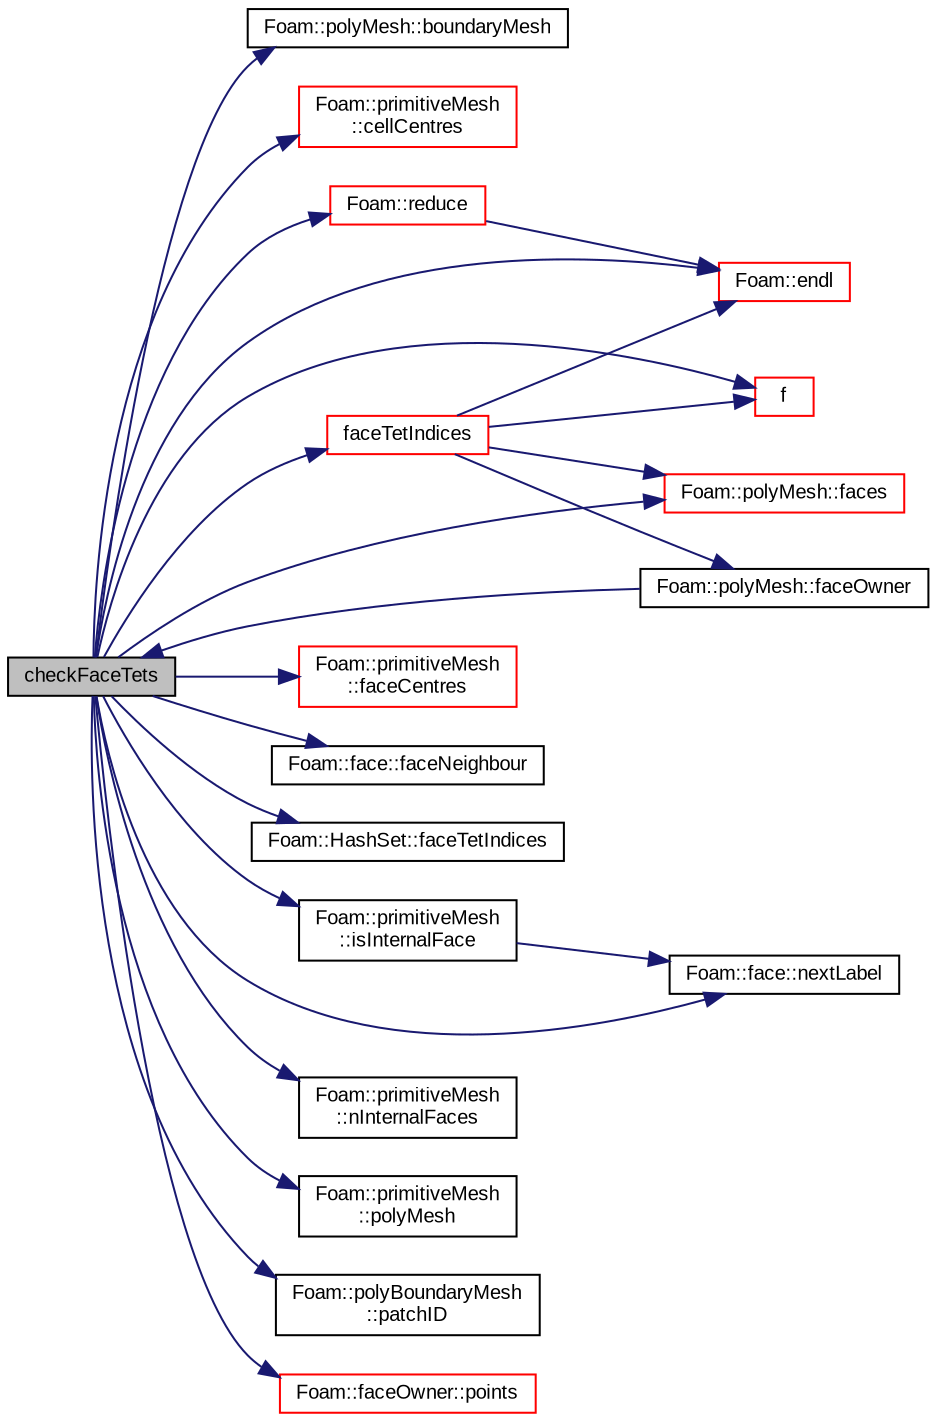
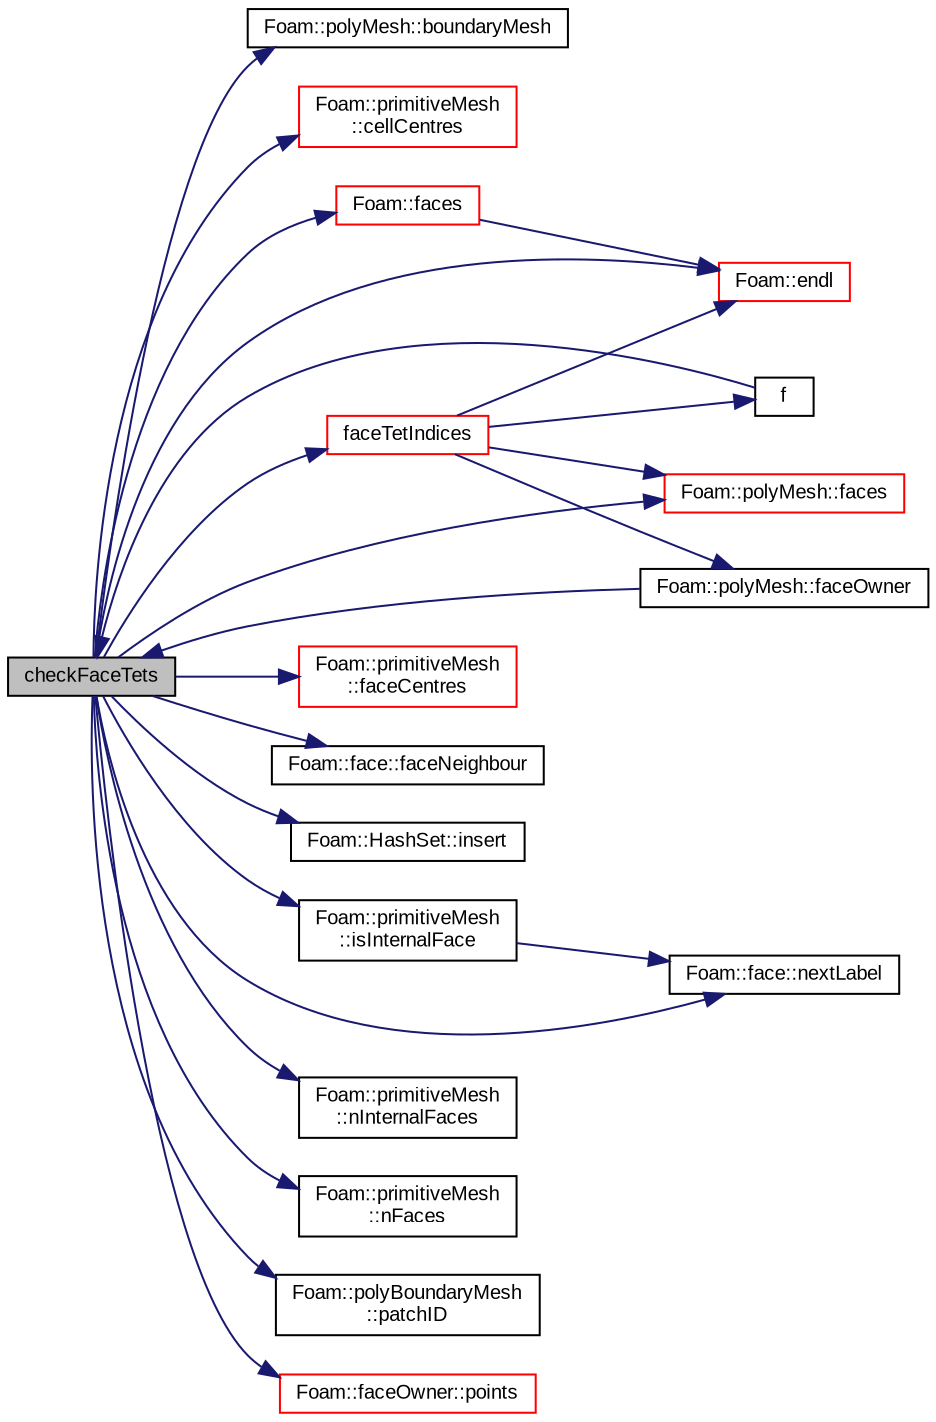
node "Foam::reduce": label "Foam::reduce" -> "Foam::faces"
edge "checkFaceTets" -> "f": reversed
node "f": color red -> black
node "Foam::HashSet::faceTetIndices": label "Foam::HashSet::faceTetIndices" -> "Foam::HashSet::insert"
node "Foam::primitiveMesh ::polyMesh": label "Foam::primitiveMesh ::polyMesh" -> "Foam::primitiveMesh ::nFaces"
